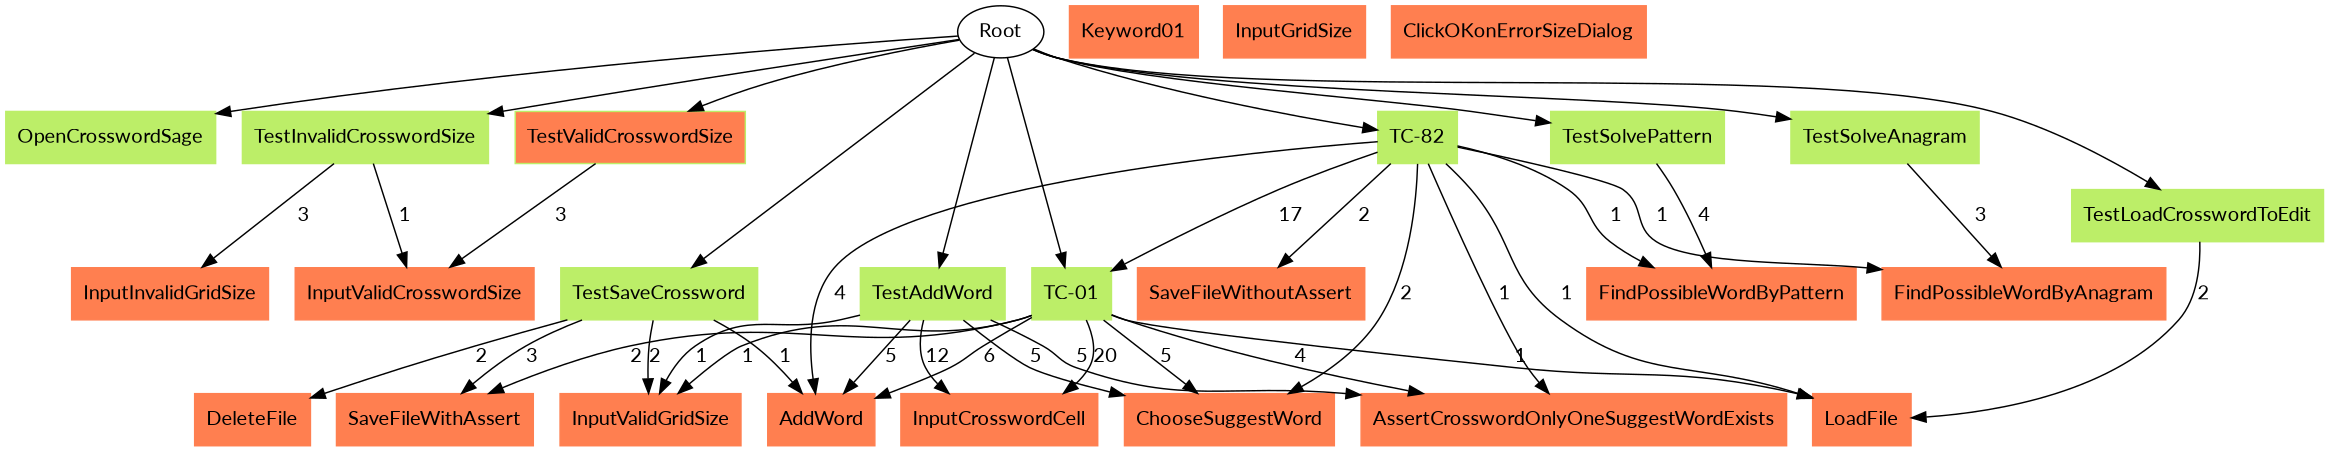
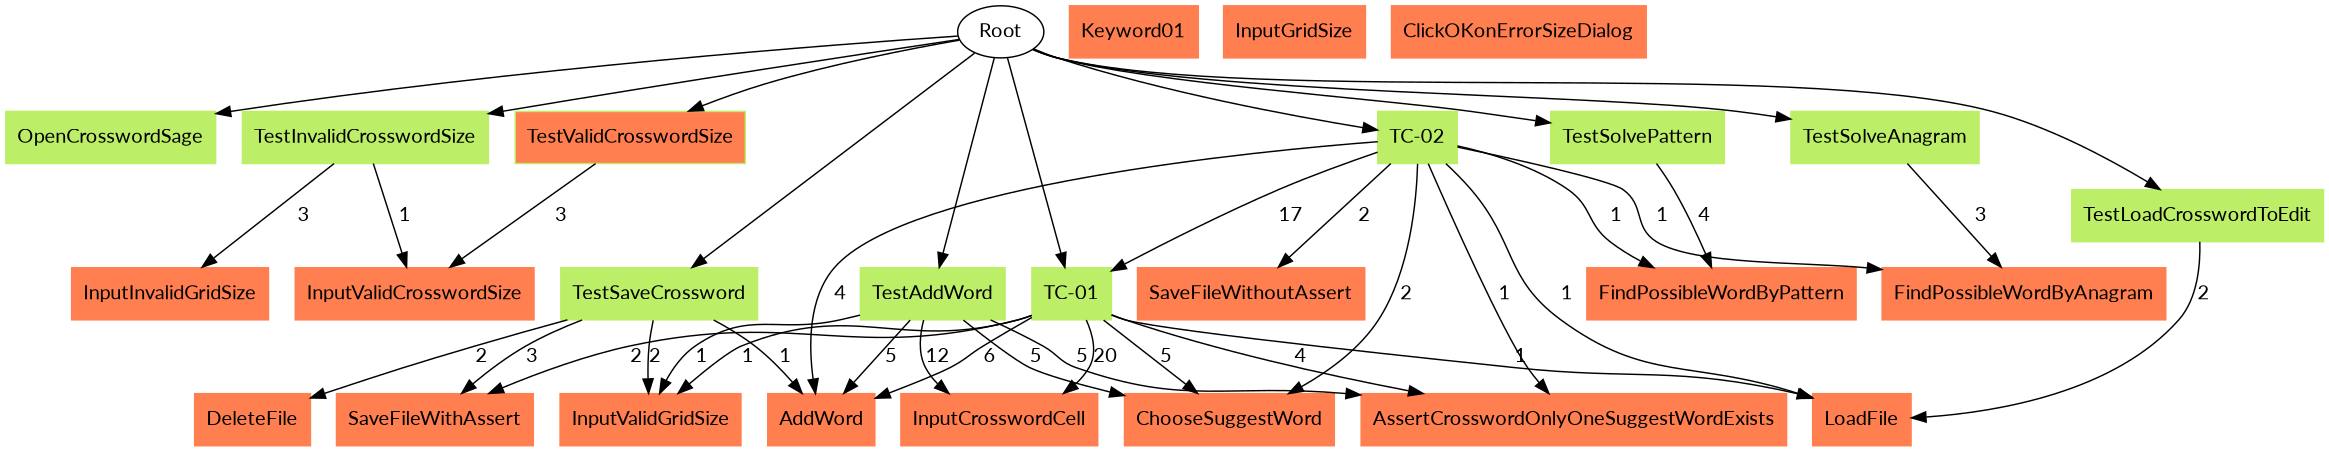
node "TC-82": label "TC-82" -> "TC-02"
